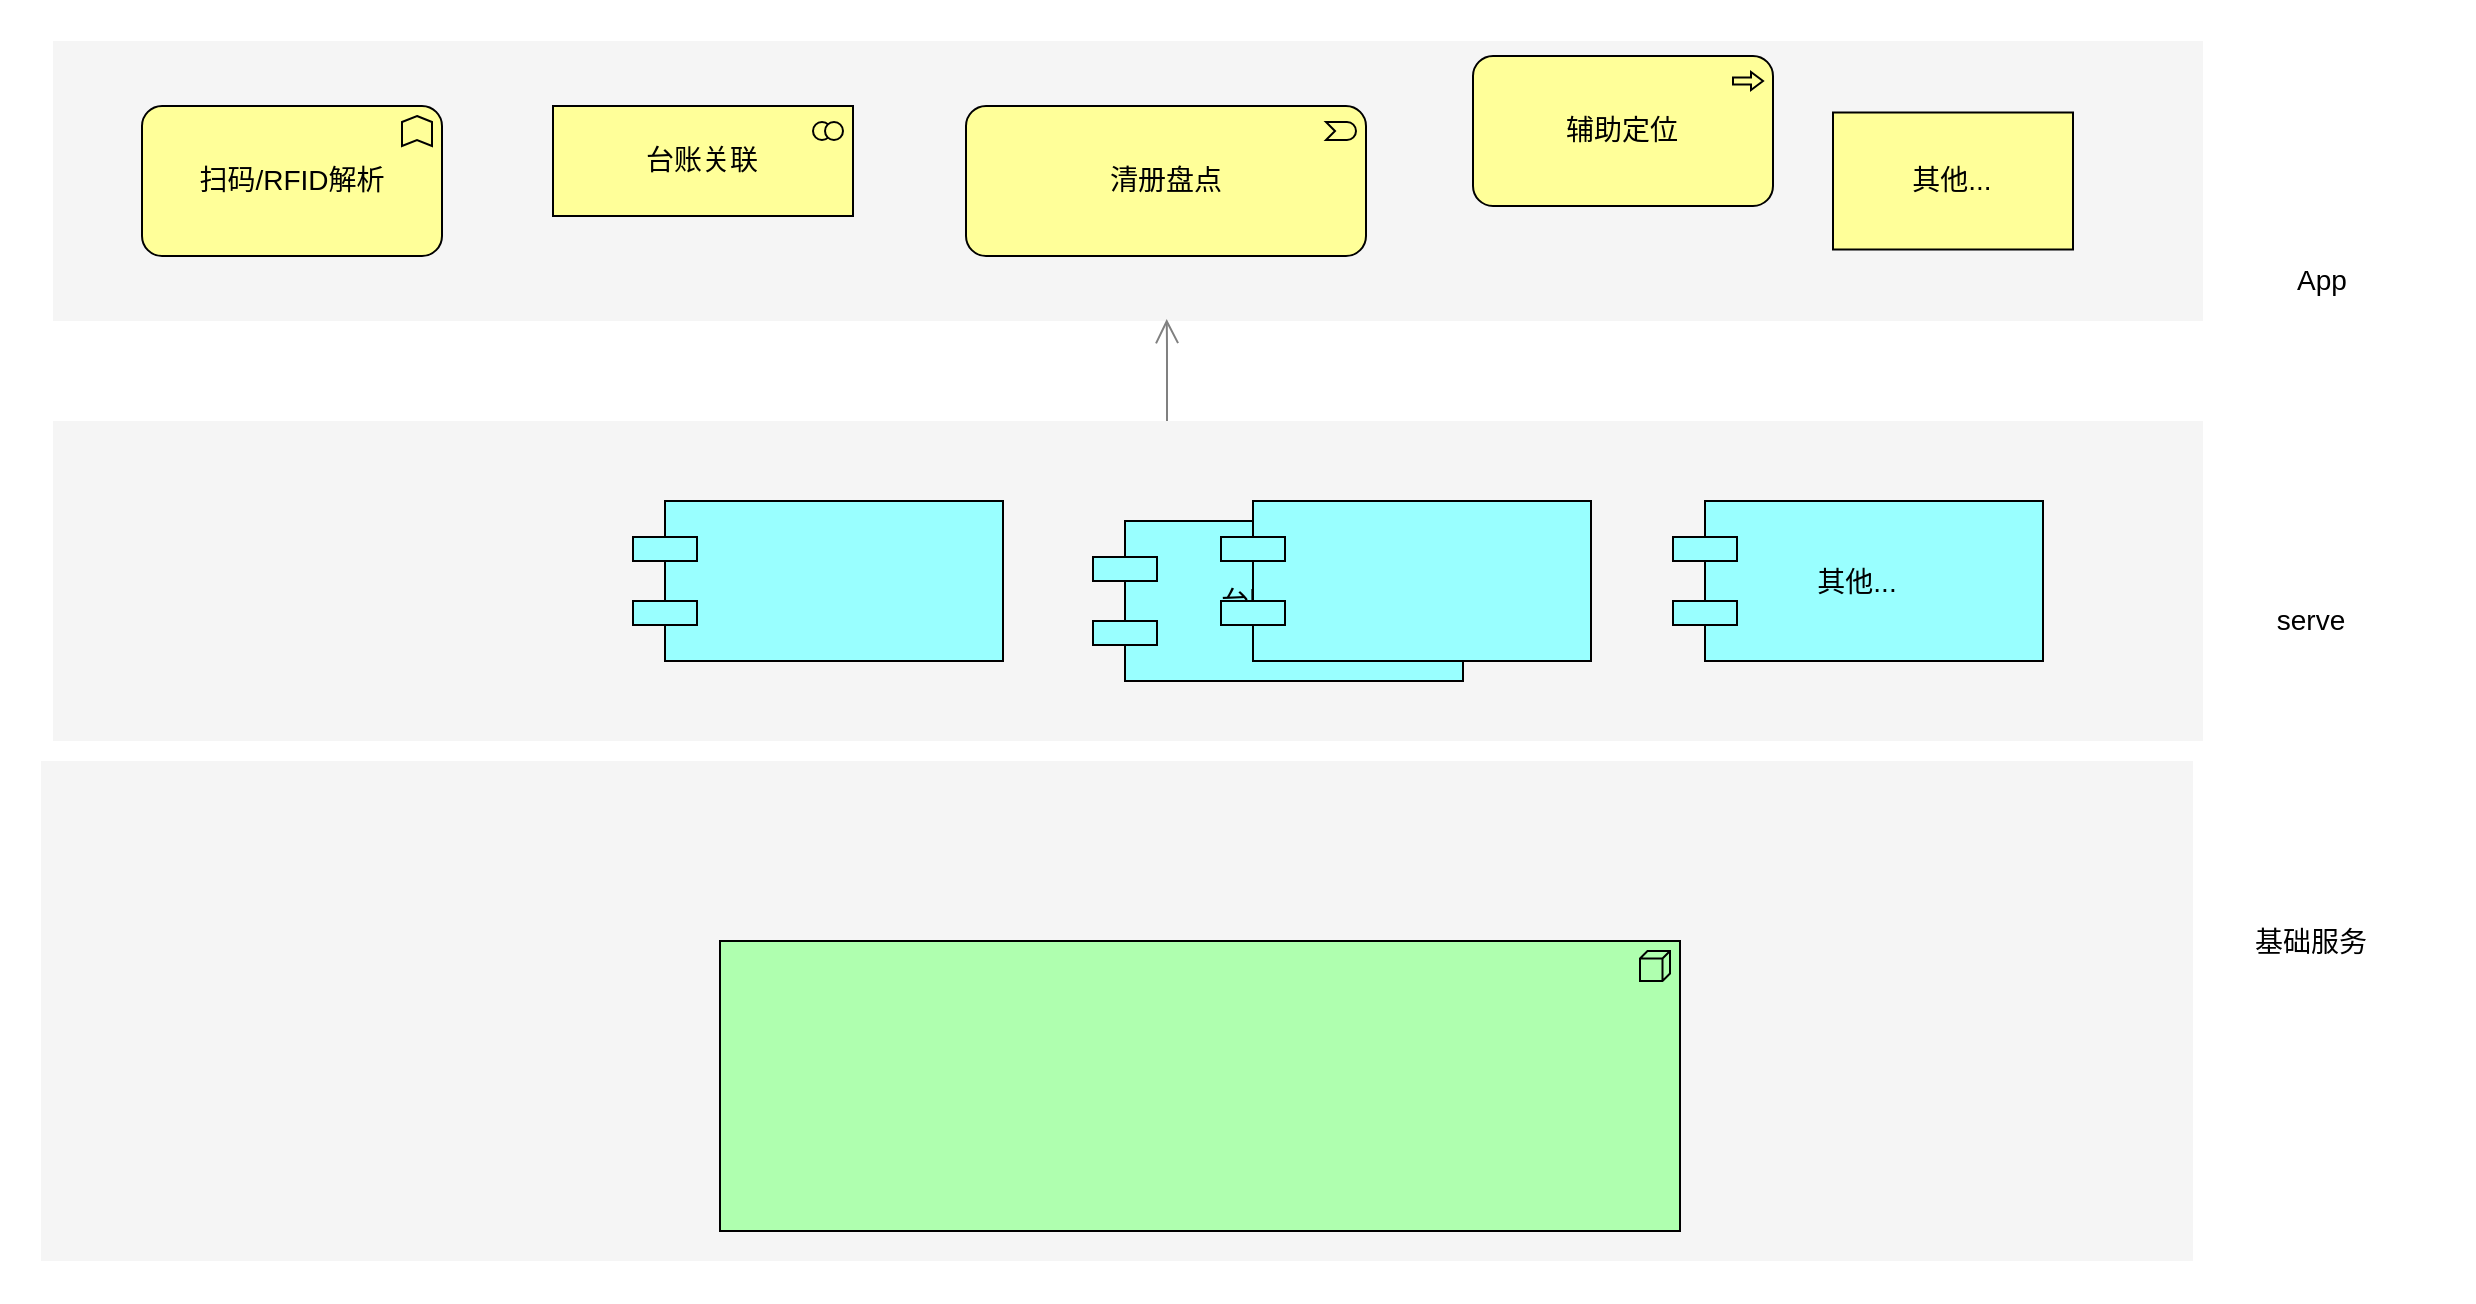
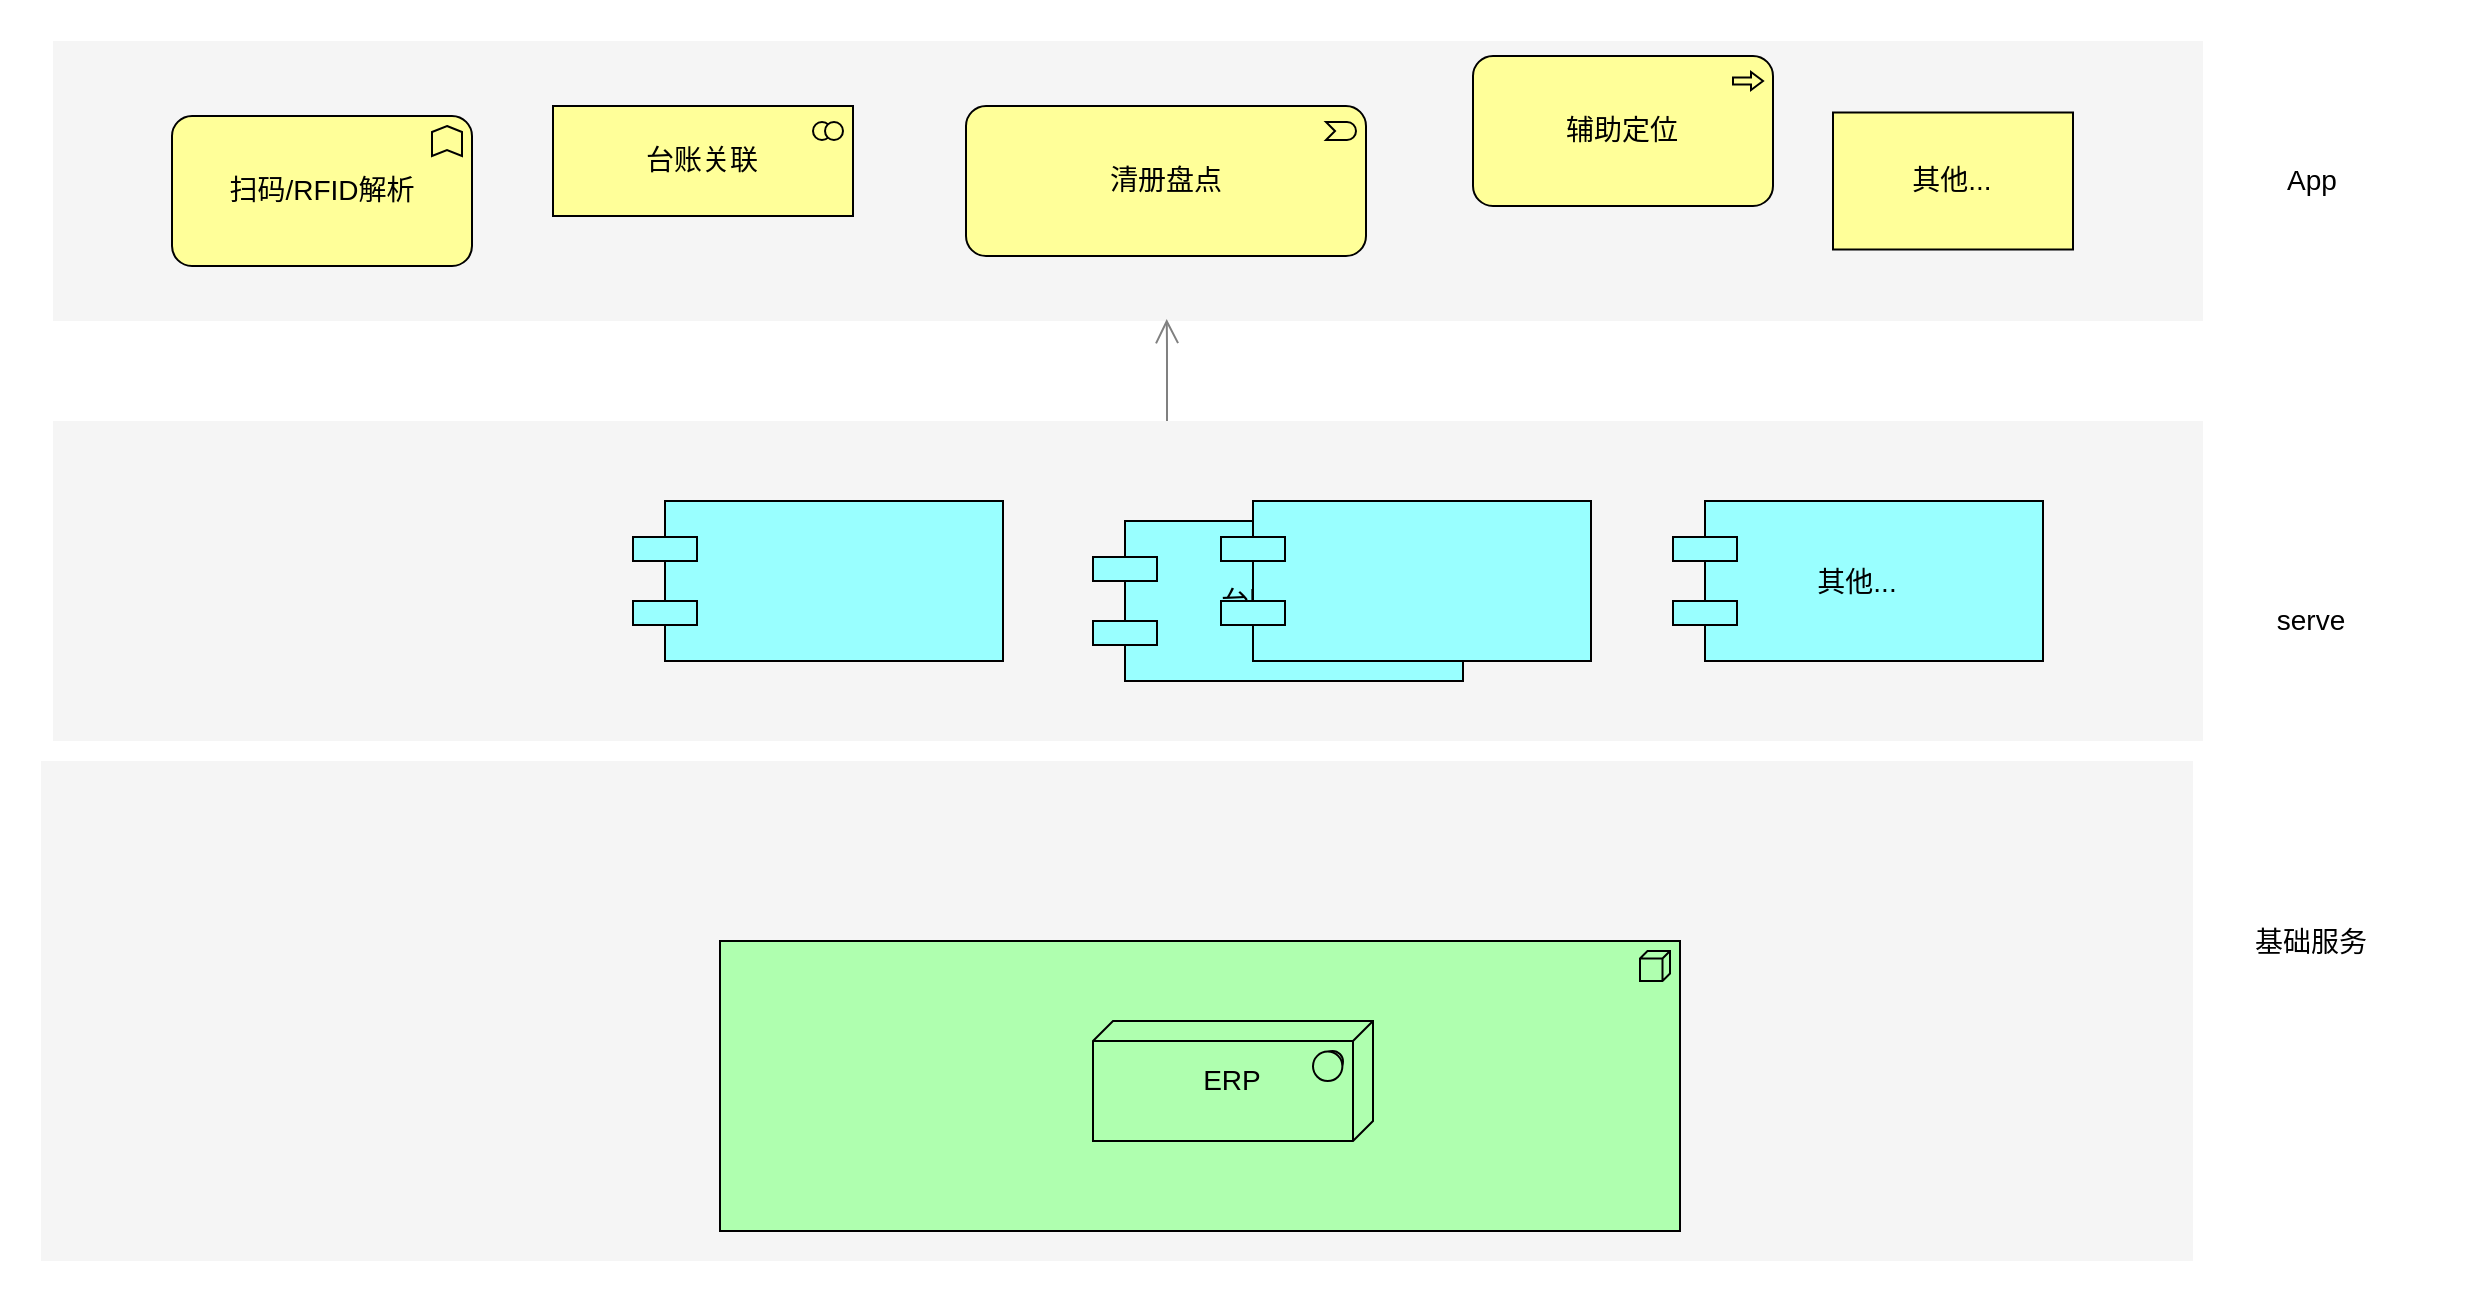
node "扫码/RFID解析": moved (292, 181) -> (322, 191)
node "App": moved (2323, 281) -> (2313, 181)
node "ERP": added
